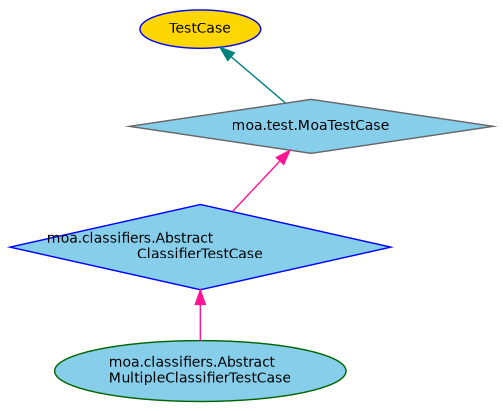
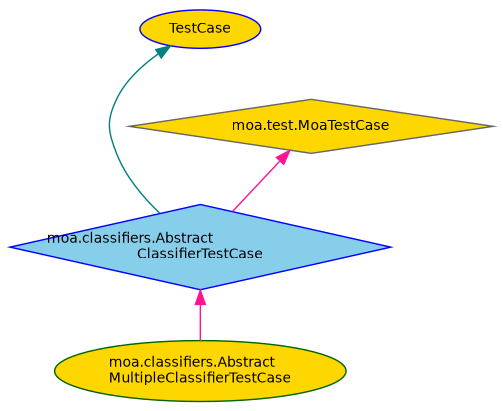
edge "moa.test.MoaTestCase" -> "TestCase": now "moa.classifiers.Abstract ClassifierTestCase" -> "TestCase"
node "moa.test.MoaTestCase": fillcolor skyblue -> gold
node "moa.classifiers.Abstract MultipleClassifierTestCase": fillcolor skyblue -> gold
